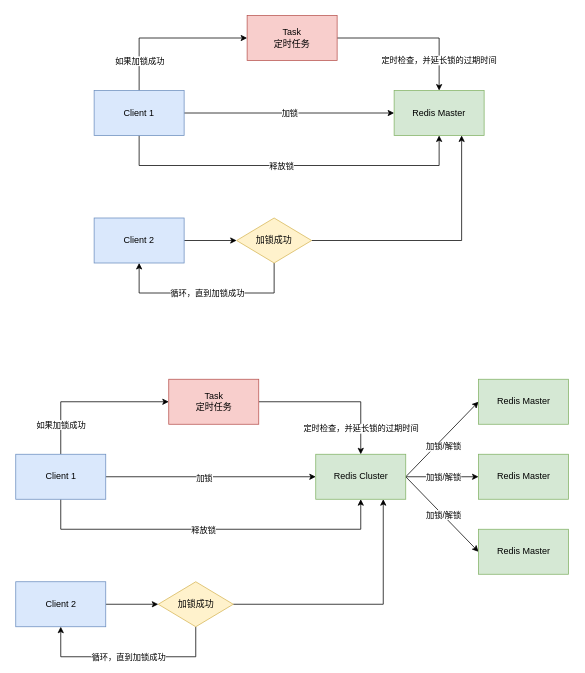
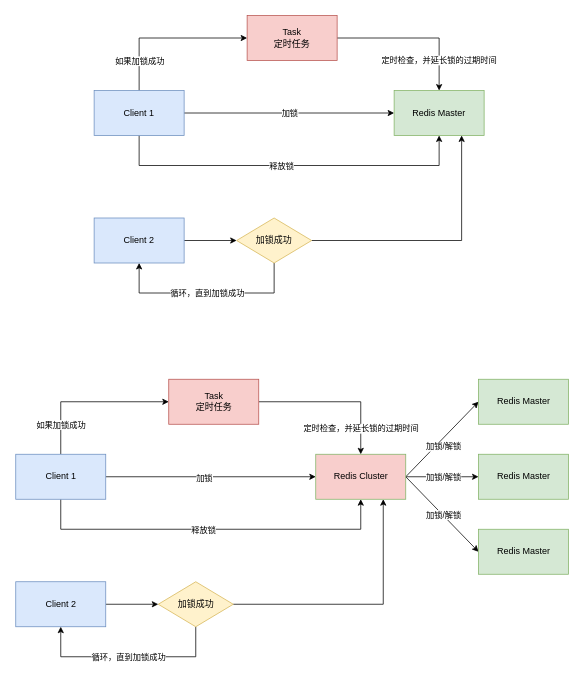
node "Redis Cluster": fillcolor #d5e8d4 -> #f8cecc
